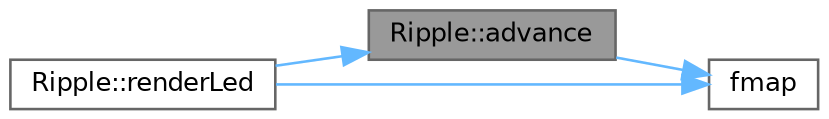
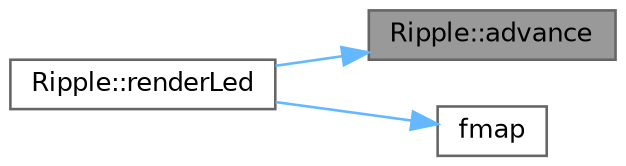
edge "Ripple::advance" -> "fmap": removed
